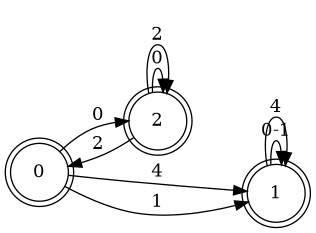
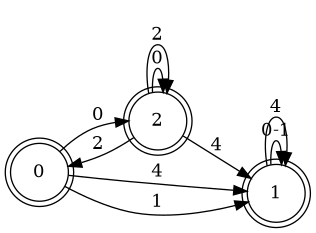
edge "2" -> "1": added, label "4"
